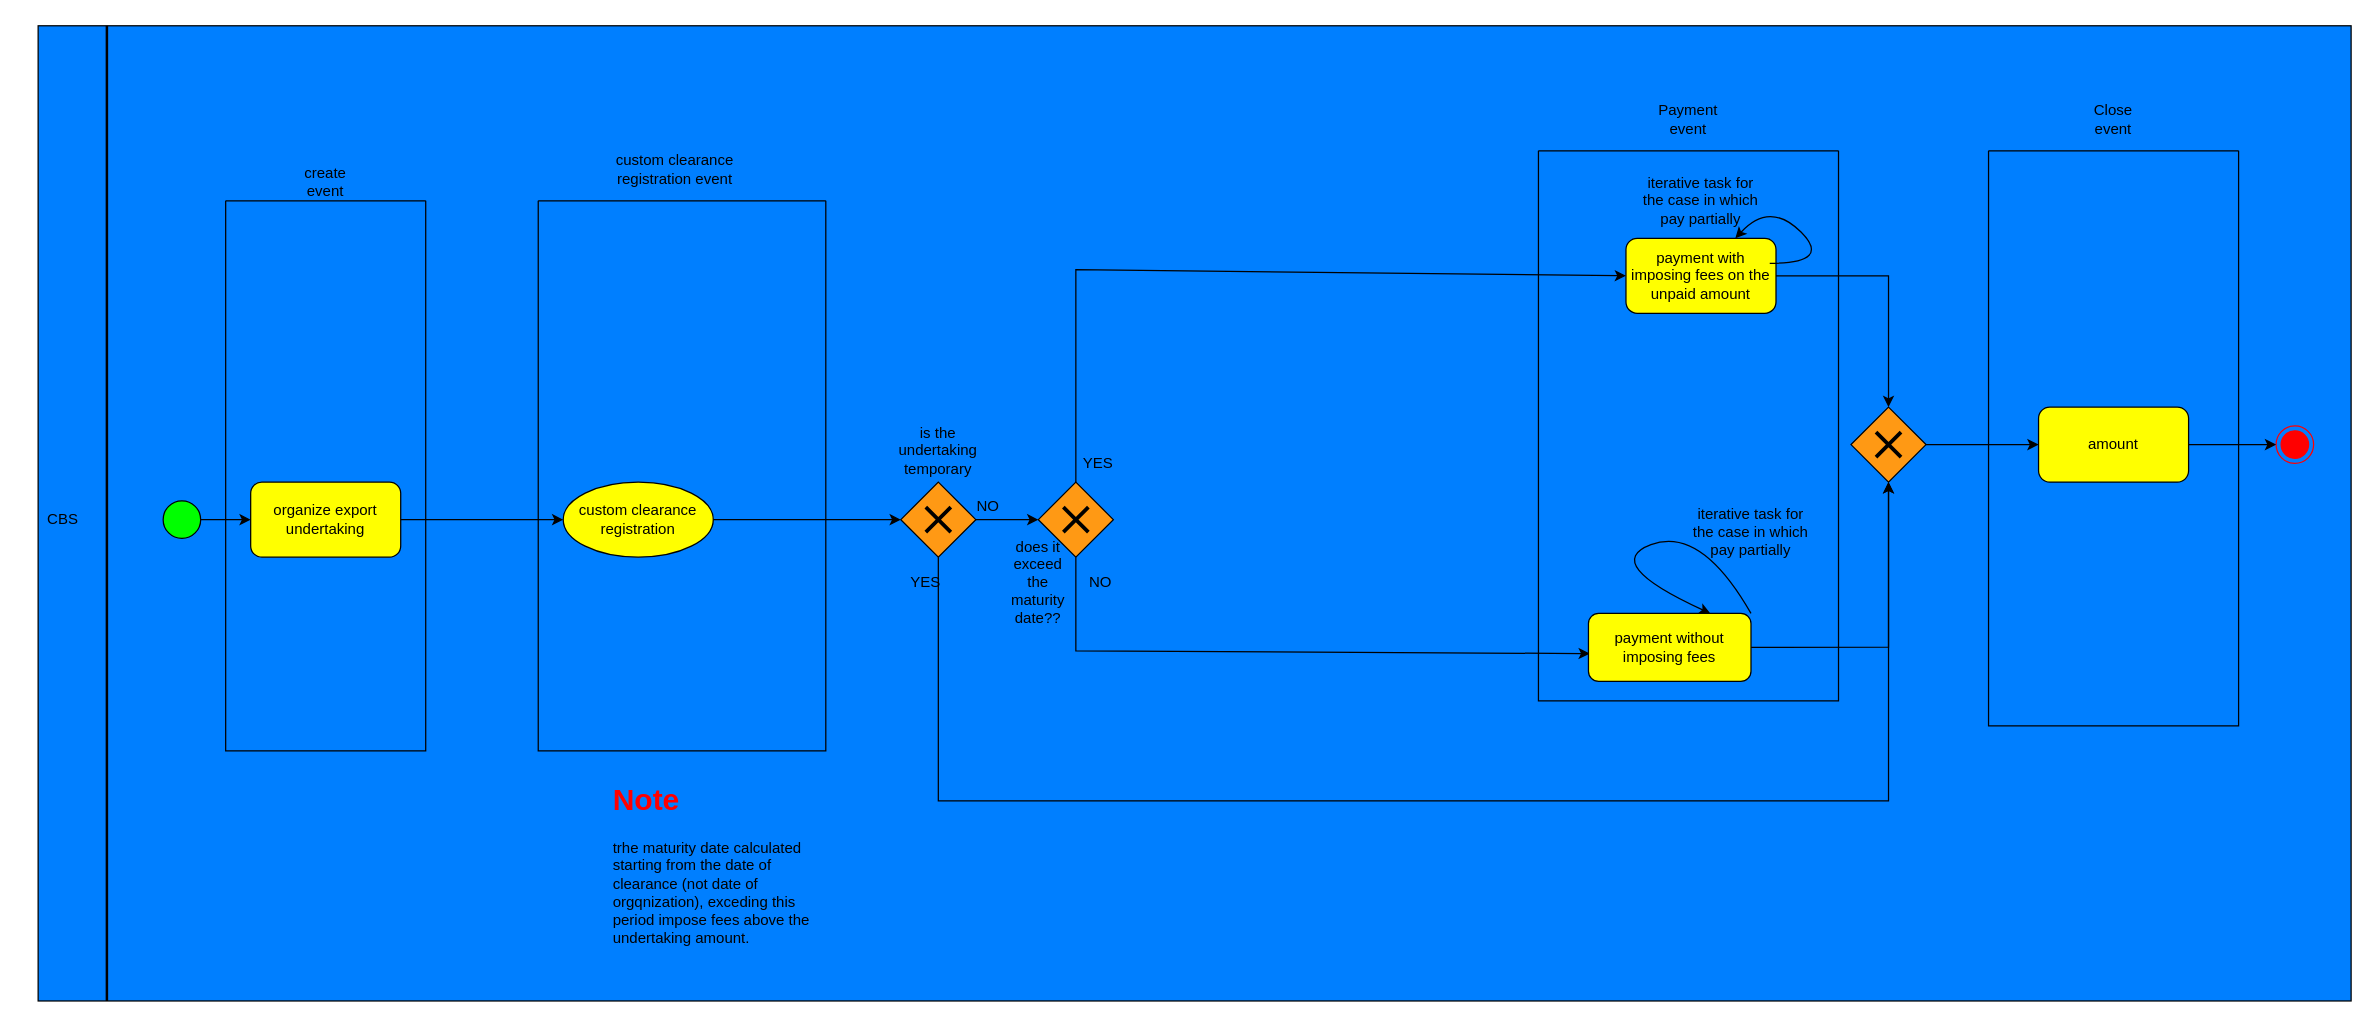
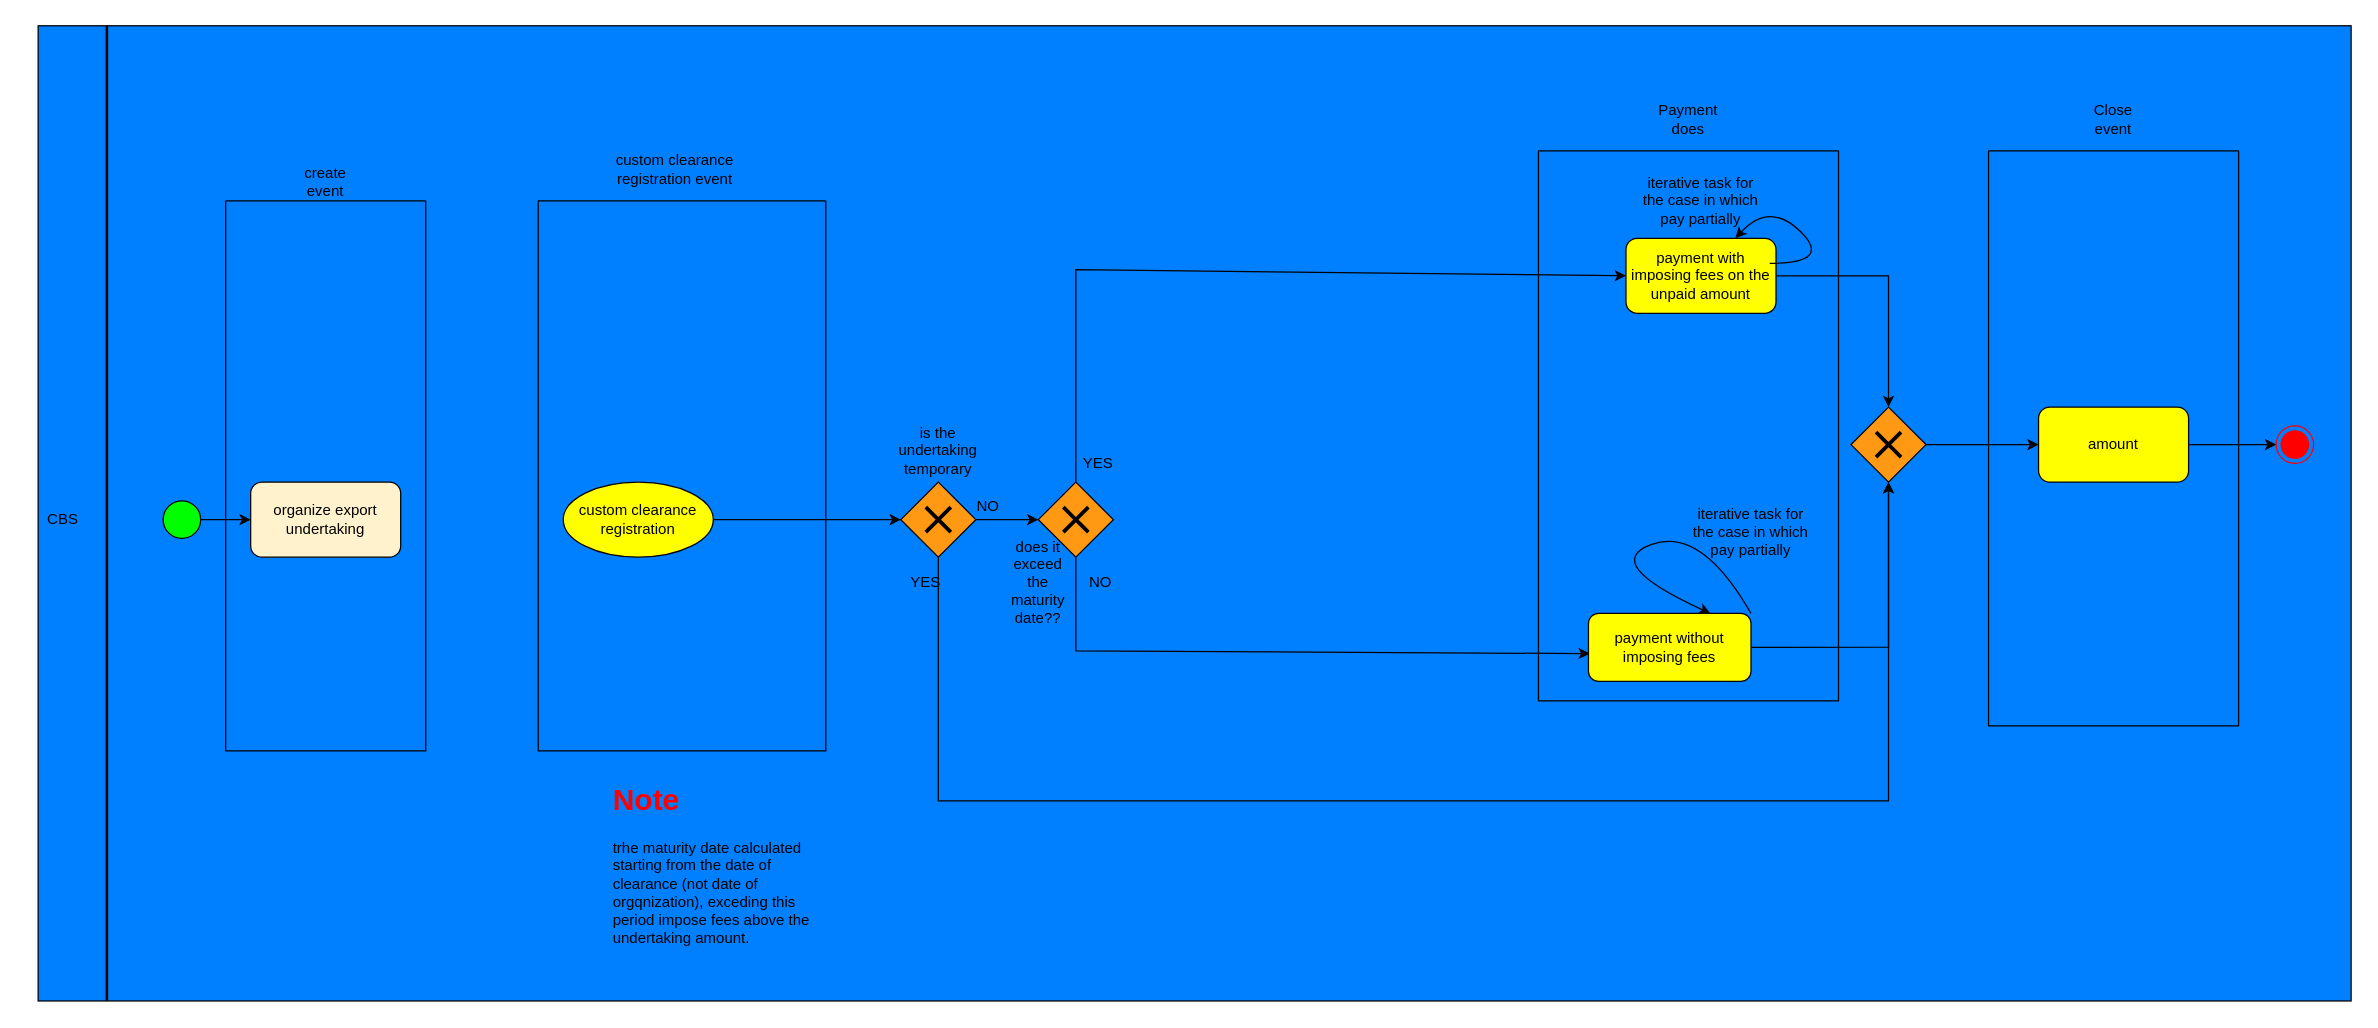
node "Payment event": label "Payment event" -> "Payment does"
node "organize export undertaking": fillcolor #ffff00 -> #fff2cc
edge "organize export undertaking" -> "custom clearance registration": removed
